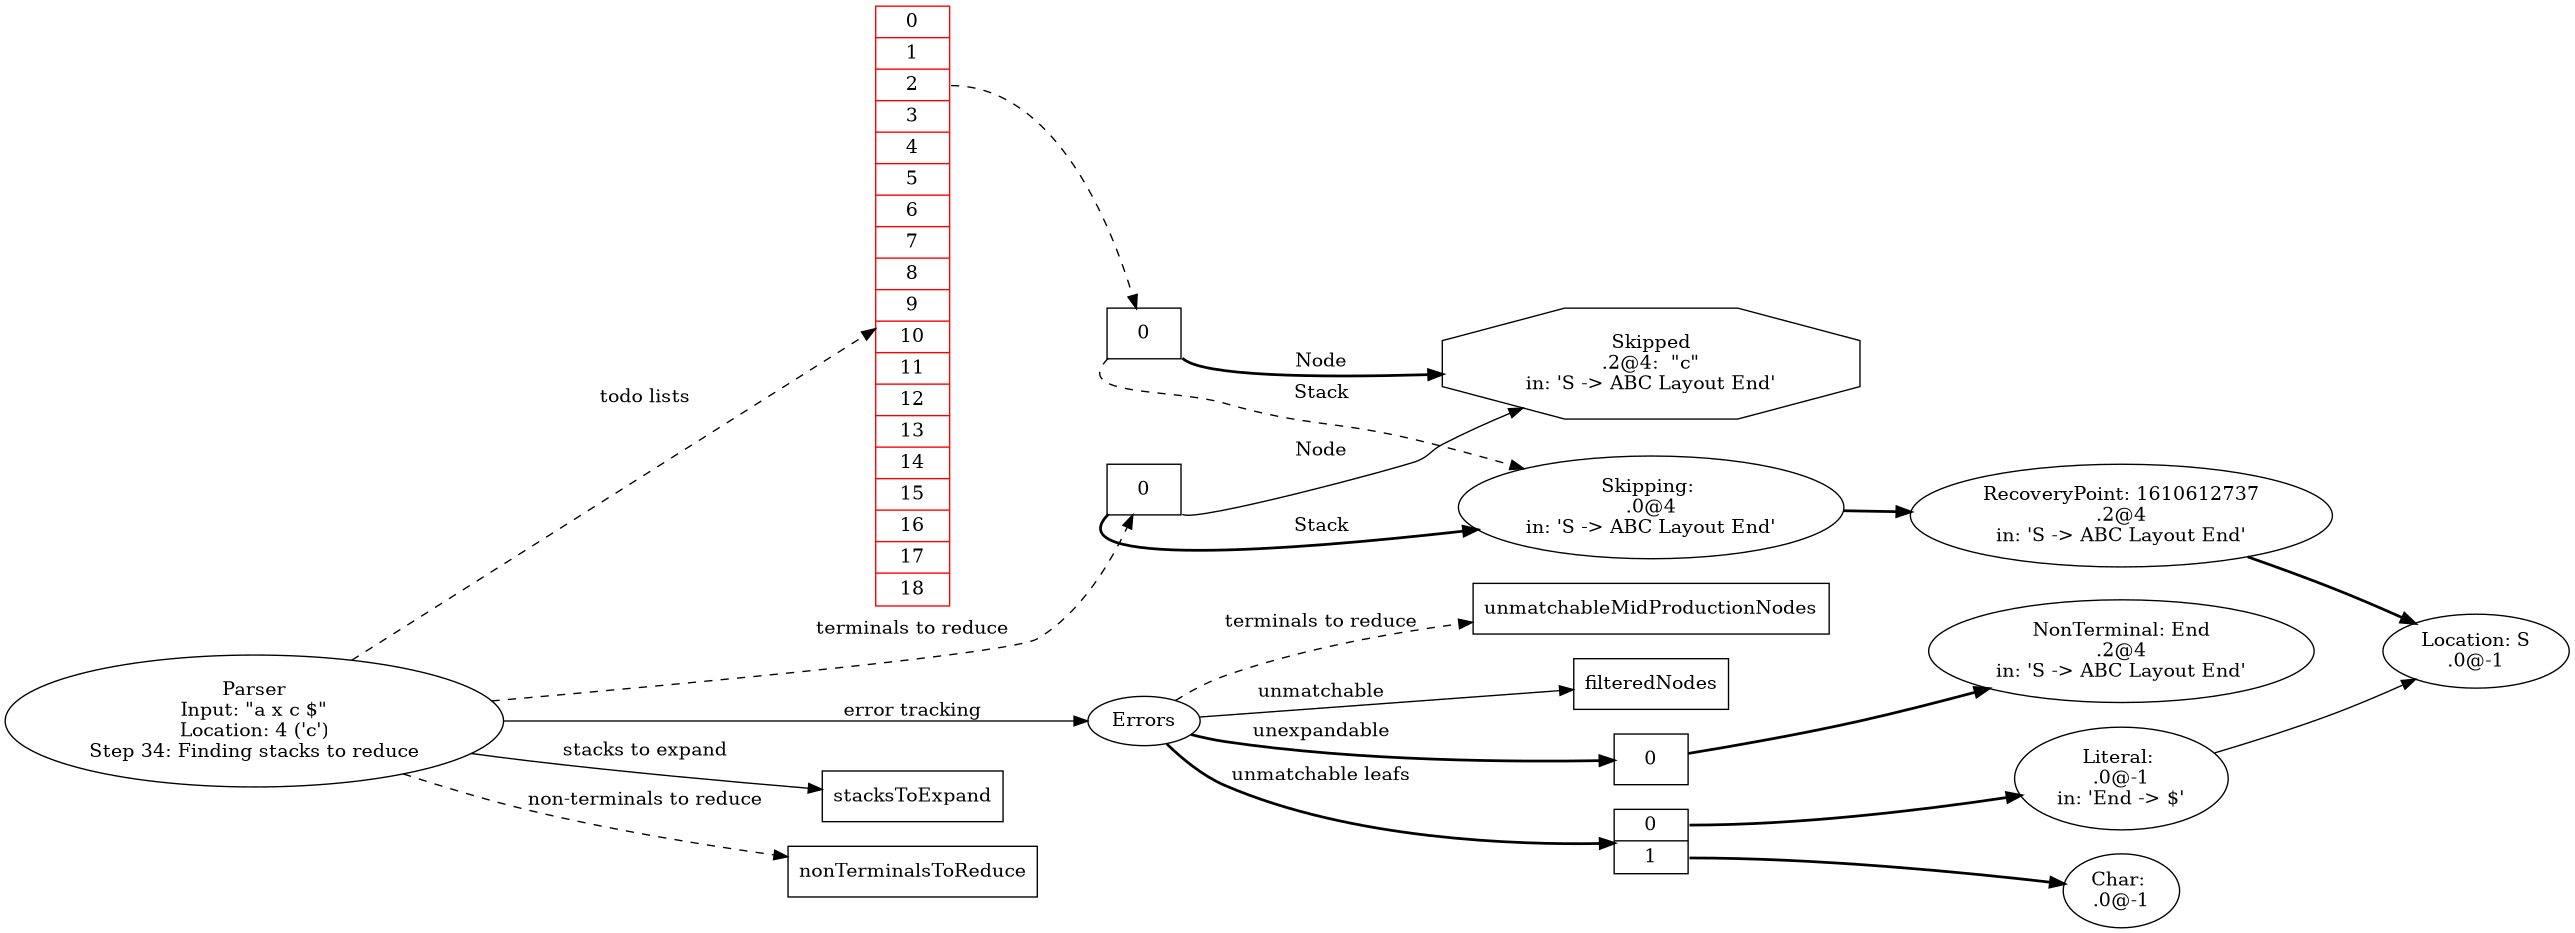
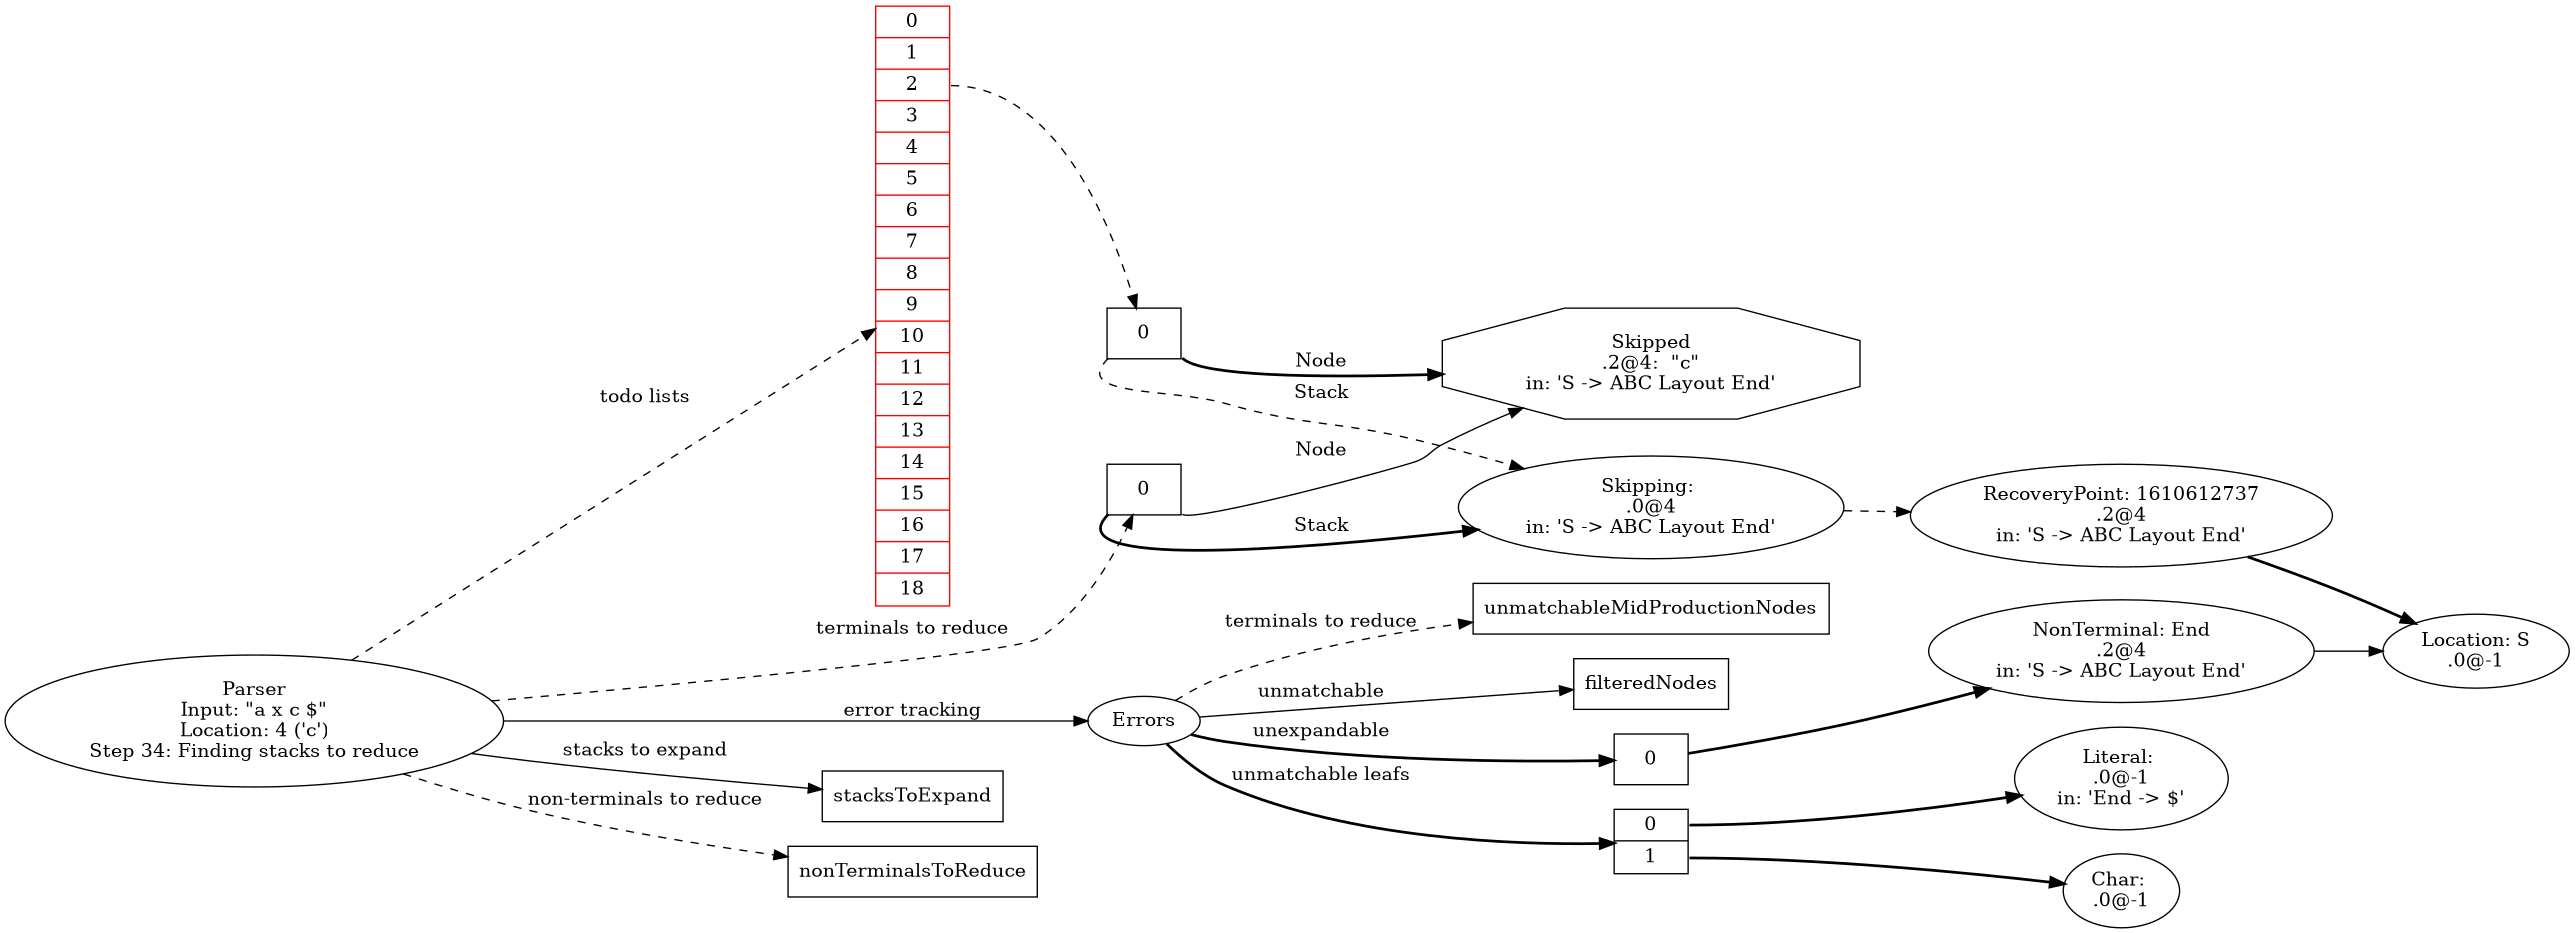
edge "Skipping: .0@4 in: 'S -> ABC Layout End'" -> "RecoveryPoint: 1610612737 .2@4 in: 'S -> ABC Layout End'": style bold -> dashed
edge "Literal: .0@-1 in: 'End -> $'" -> "Location: S .0@-1": now "NonTerminal: End .2@4 in: 'S -> ABC Layout End'" -> "Location: S .0@-1"
